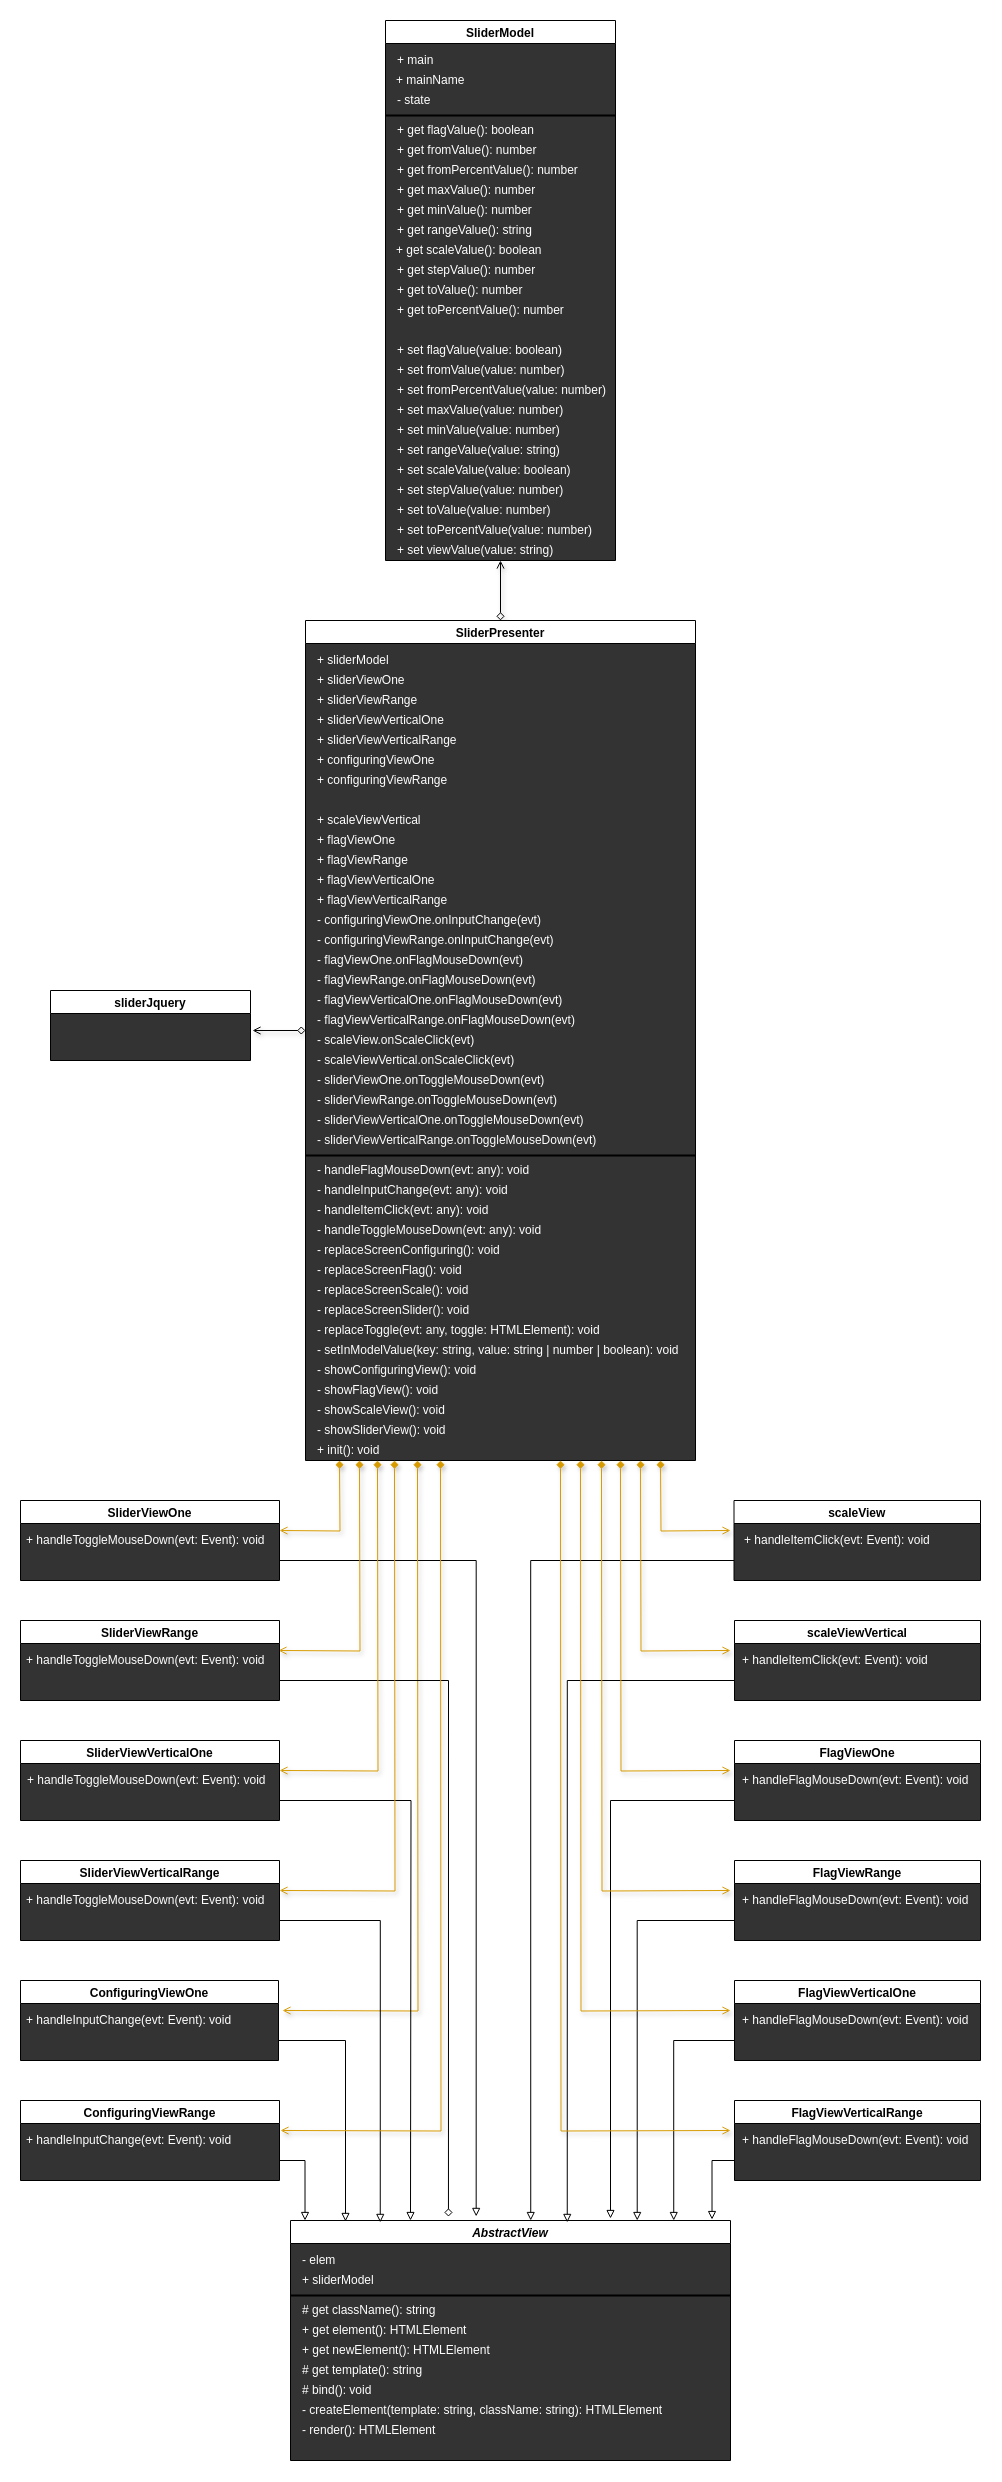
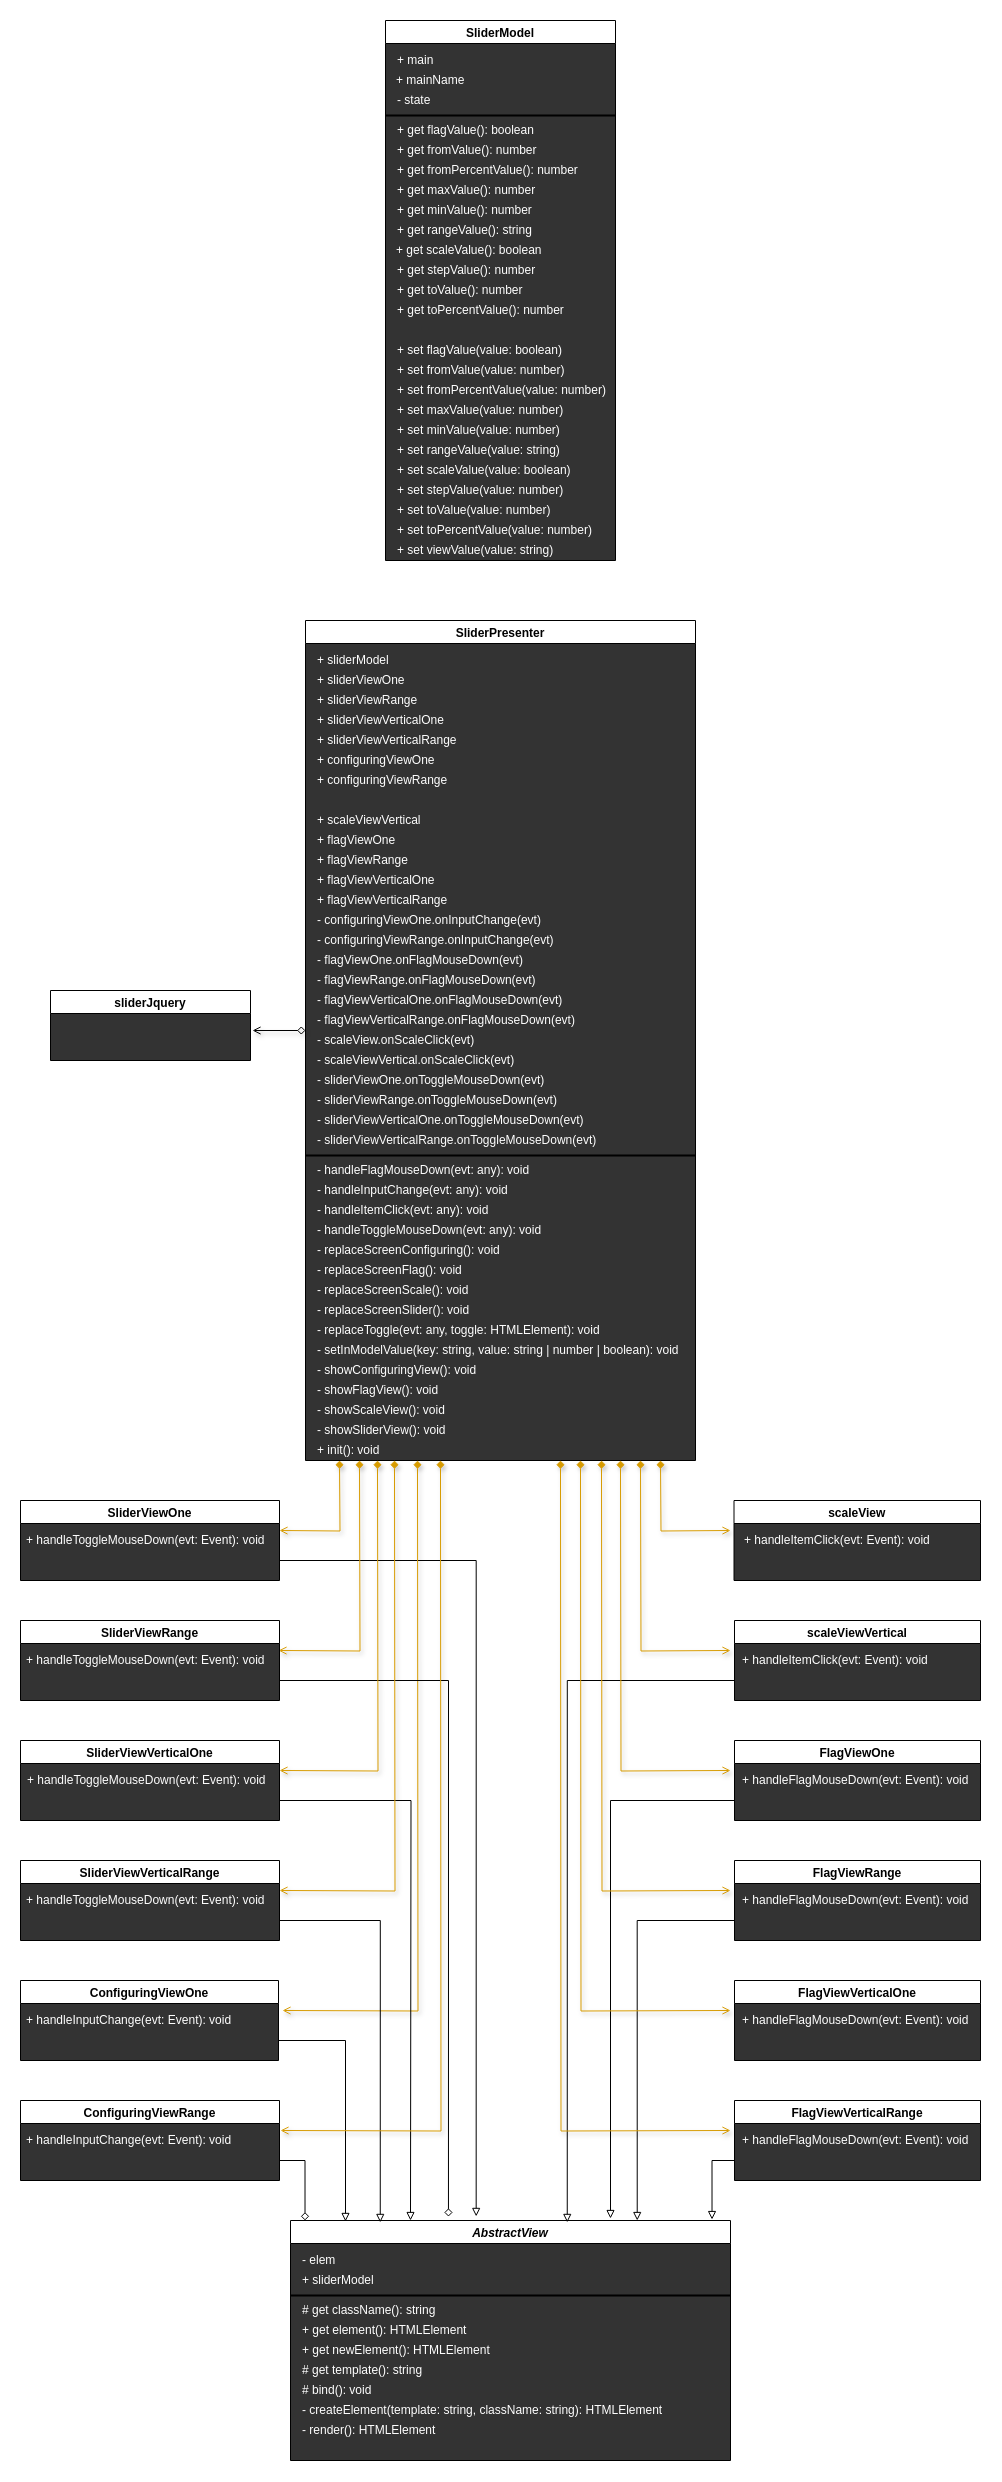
edge "SliderModel" -- "SliderPresenter": removed
edge "scaleView" -> "AbstractView": removed
edge "FlagViewVerticalOne" -> "AbstractView": removed
edge "ConfiguringViewRange" -> "AbstractView": arrowhead block -> diamond
